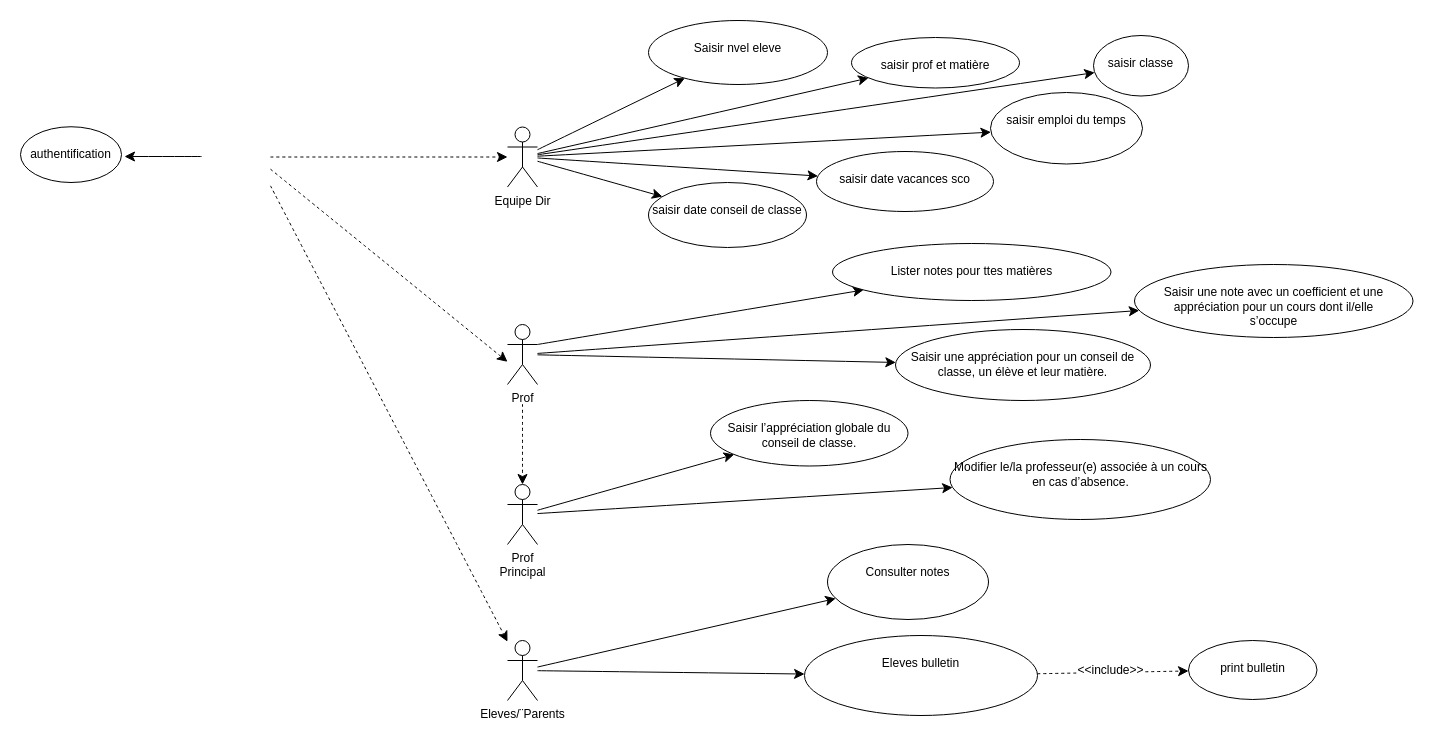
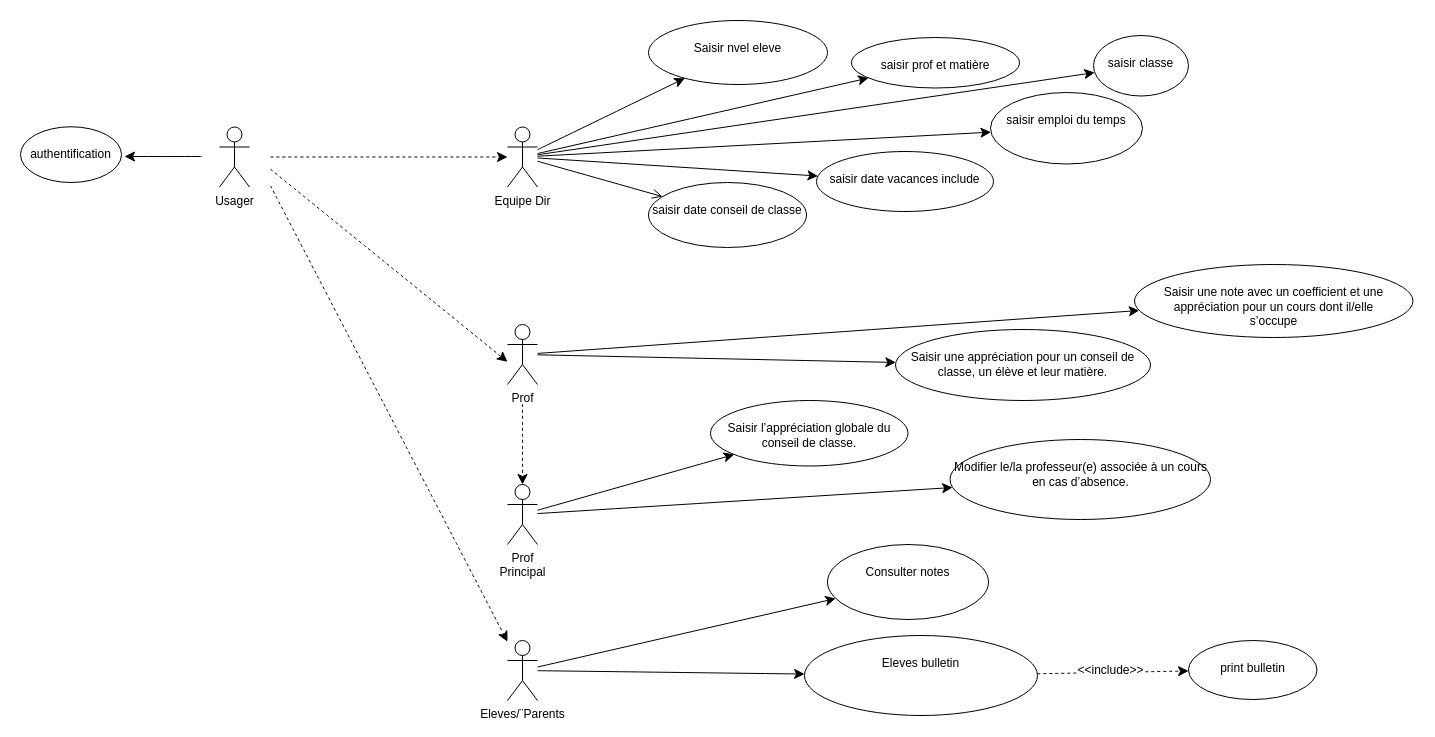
node "Usager": added
node "saisir date vacances sco": label "saisir date vacances sco" -> "saisir date vacances include"
edge "Equipe Dir" -> "saisir date conseil de classe": arrowhead classic -> open
node "Lister notes pour ttes matières": removed
edge "Prof" -> "Lister notes pour ttes matières": removed
